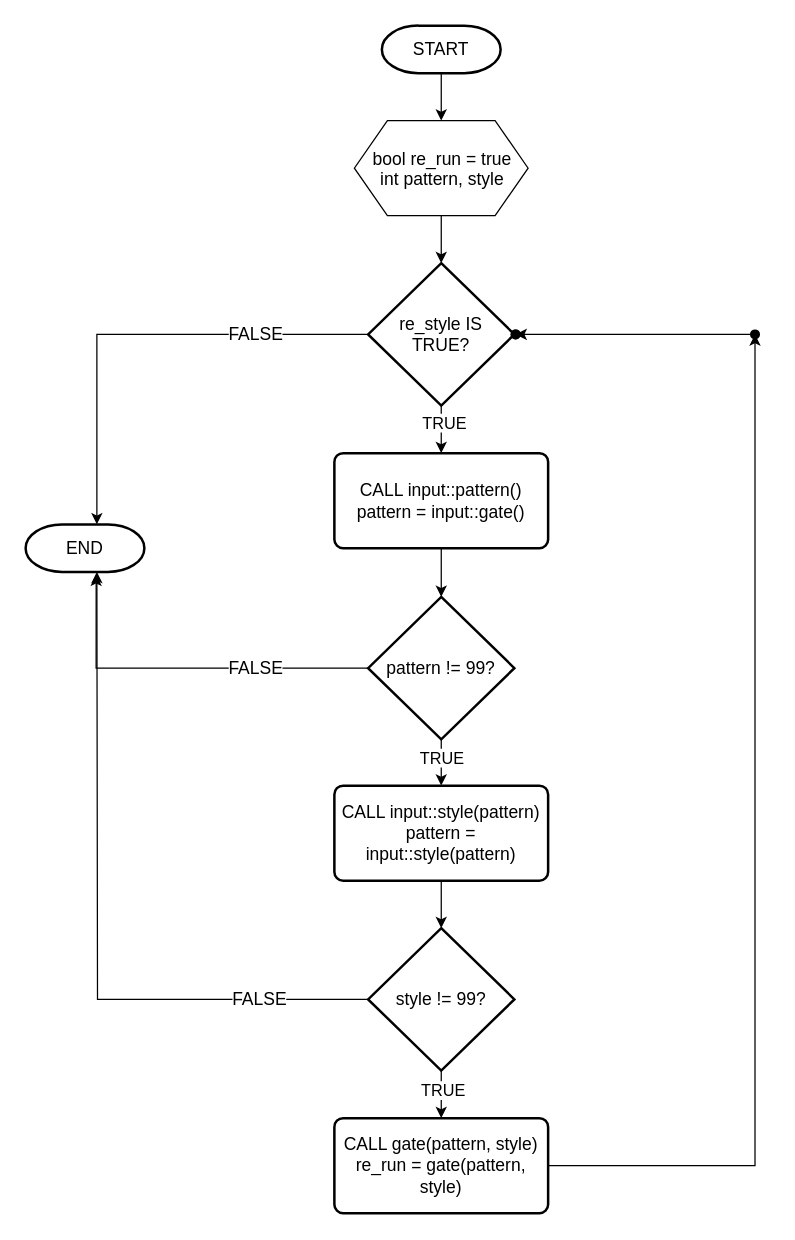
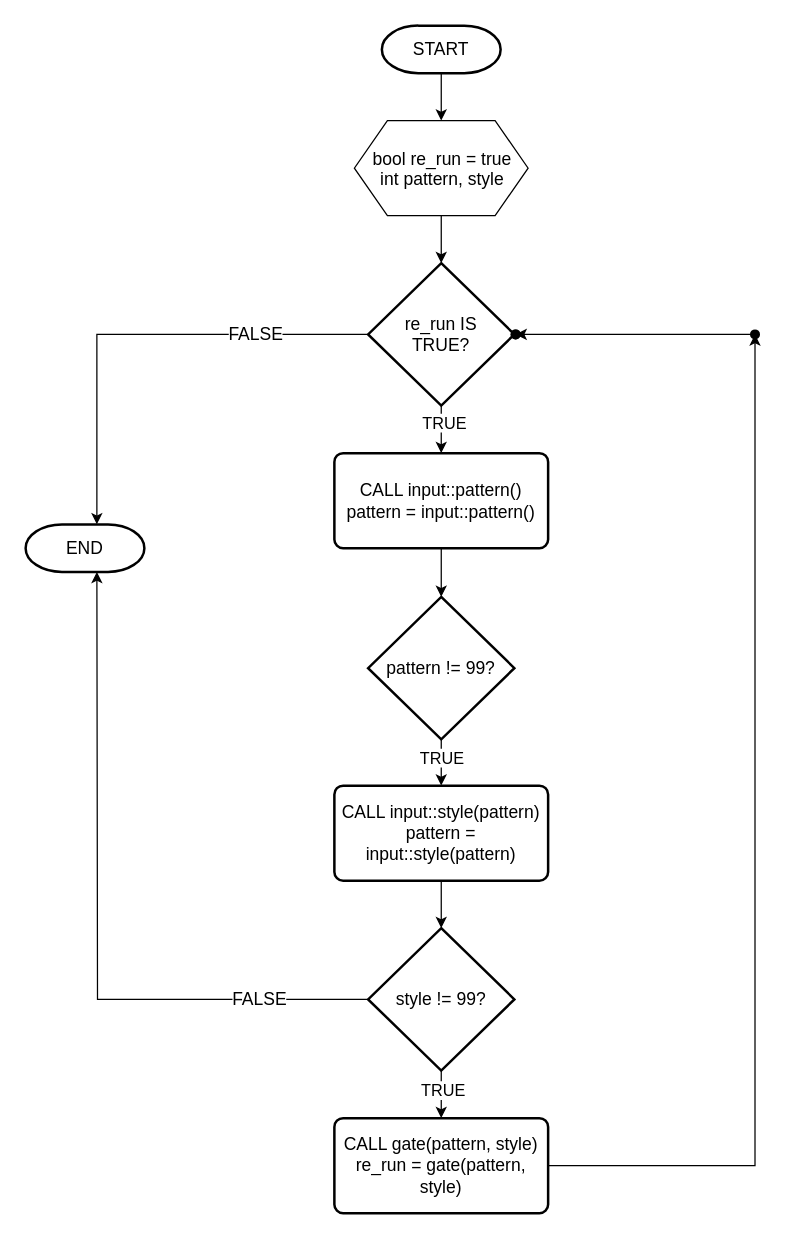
node "re_style IS TRUE?": label "re_style IS TRUE?" -> "re_run IS TRUE?"
node "CALL input::pattern() pattern = input::gate()": label "CALL input::pattern() pattern = input::gate()" -> "CALL input::pattern() pattern = input::pattern()"
edge "pattern != 99?" -> "END": removed, label "FALSE"
